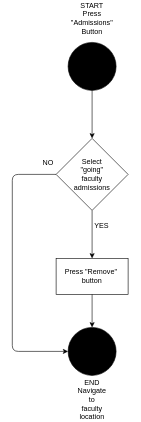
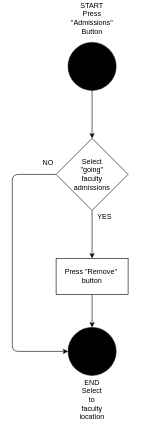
node "YES": moved (102, 225) -> (105, 216)
node "END Navigate to faculty location": label "END Navigate to faculty location" -> "END Select to faculty location"
